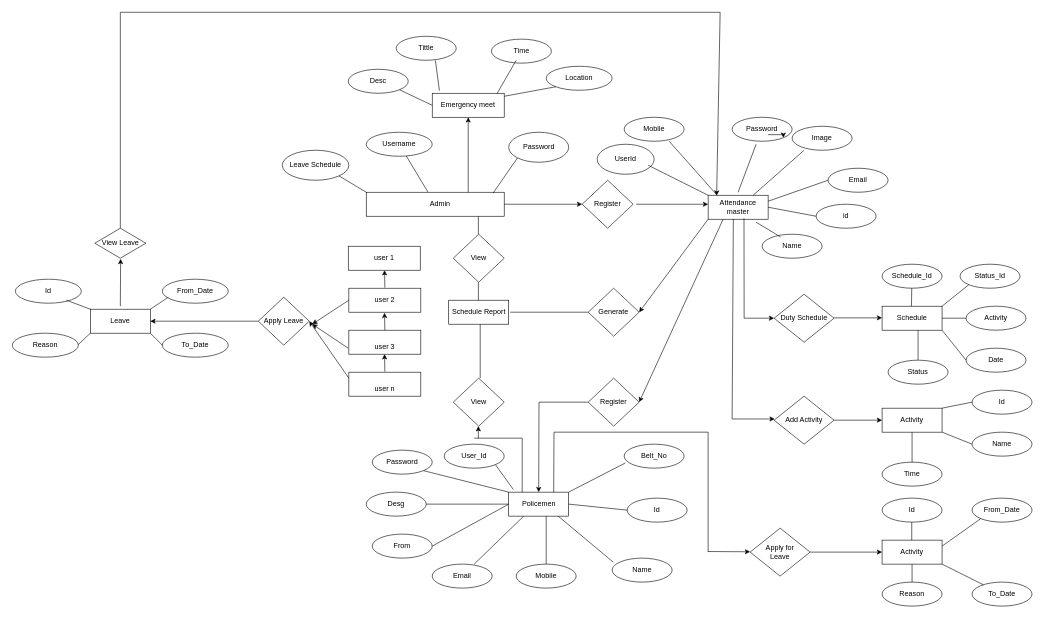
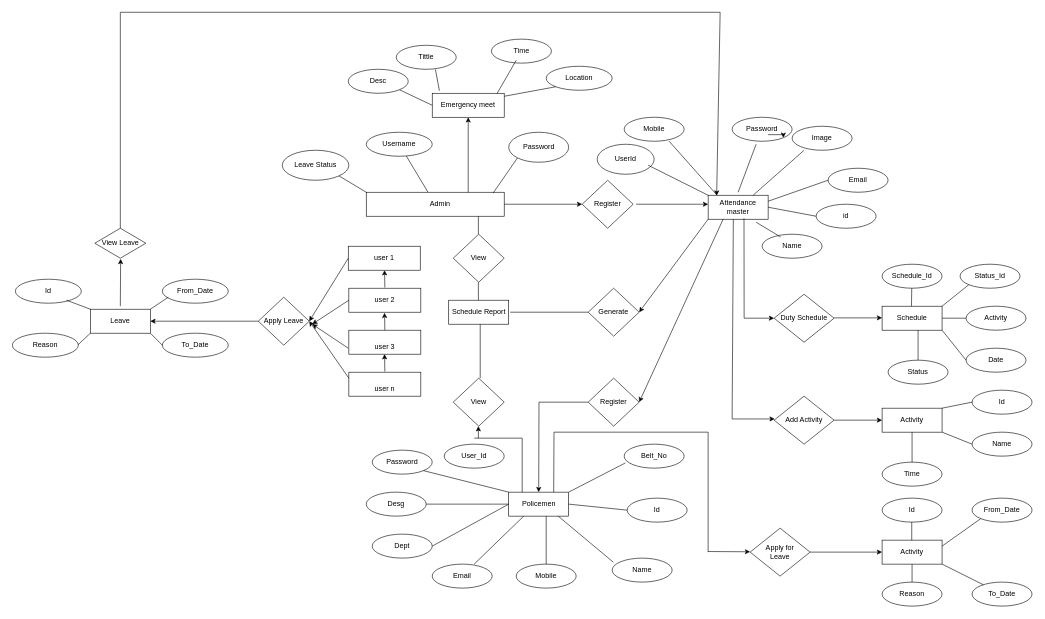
node "Tittle": moved (426, 48) -> (426, 57)
node "Leave Schedule": label "Leave Schedule" -> "Leave Status"
edge "user 1" -> "Apply Leave": added
edge "User_Id" -- "Policemen": removed
node "From": label "From" -> "Dept"
